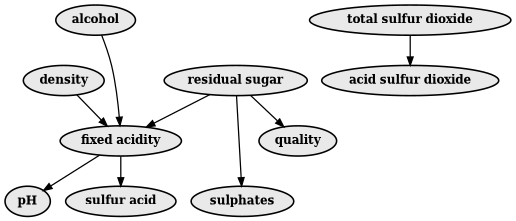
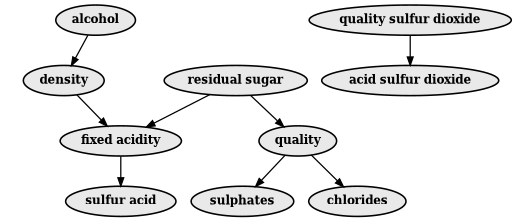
node "total sulfur dioxide": label "total sulfur dioxide" -> "quality sulfur dioxide"
edge "alcohol" -> "fixed acidity": now "alcohol" -> "density"
edge "residual sugar" -> "sulphates": now "quality" -> "sulphates"
node "pH": removed
node "chlorides": added
